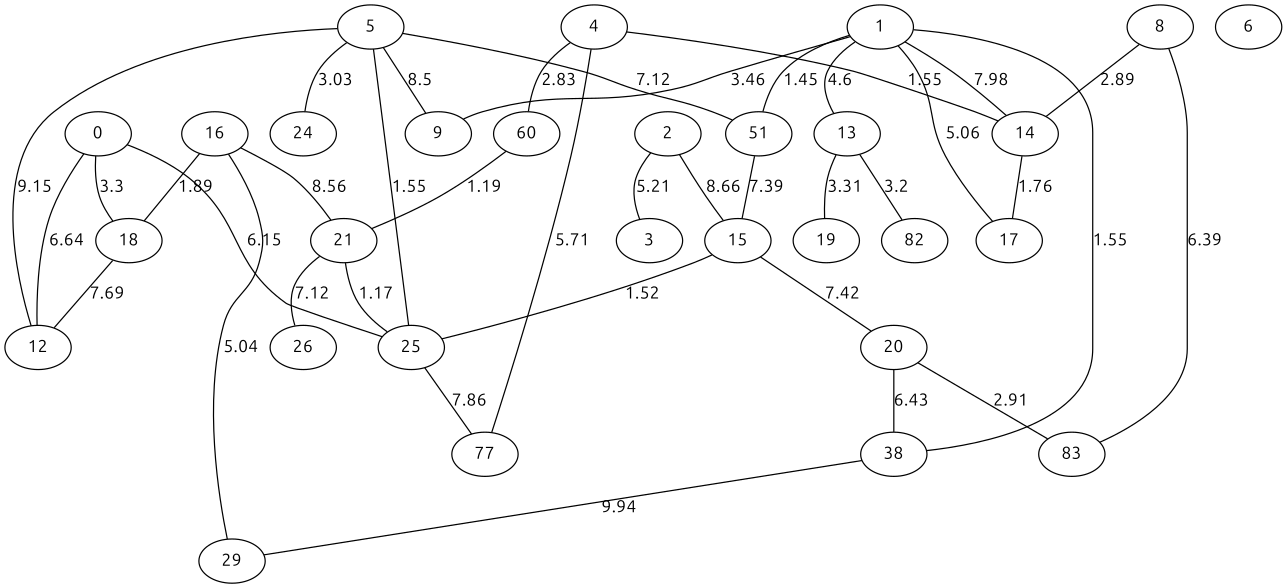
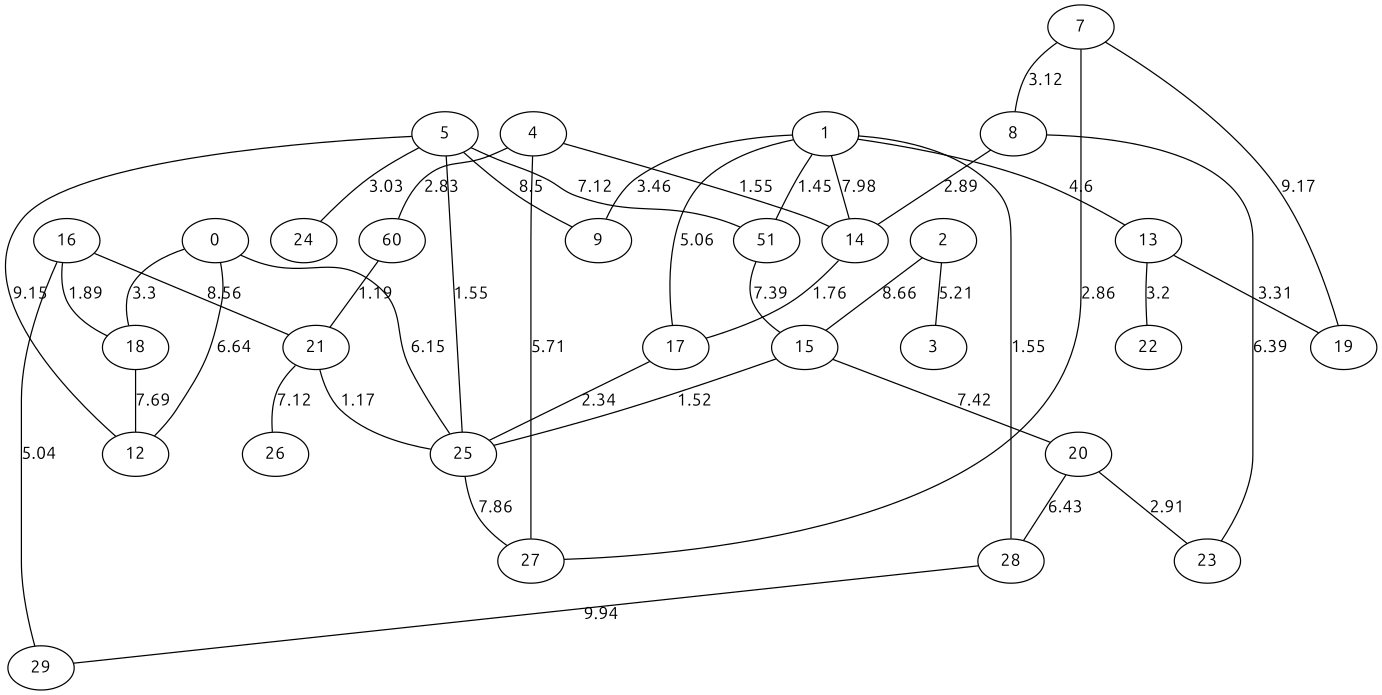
node "7": added
node "6": removed
node "82": label "82" -> "22"
edge "17" -- "25": added, label "2.34"
node "77": label "77" -> "27"
node "38": label "38" -> "28"
node "83": label "83" -> "23"
